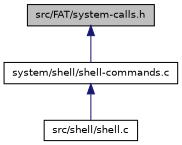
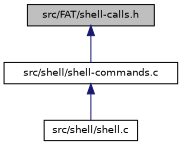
node "src/FAT/system-calls.h": label "src/FAT/system-calls.h" -> "src/FAT/shell-calls.h"
node "system/shell/shell-commands.c": label "system/shell/shell-commands.c" -> "src/shell/shell-commands.c"
